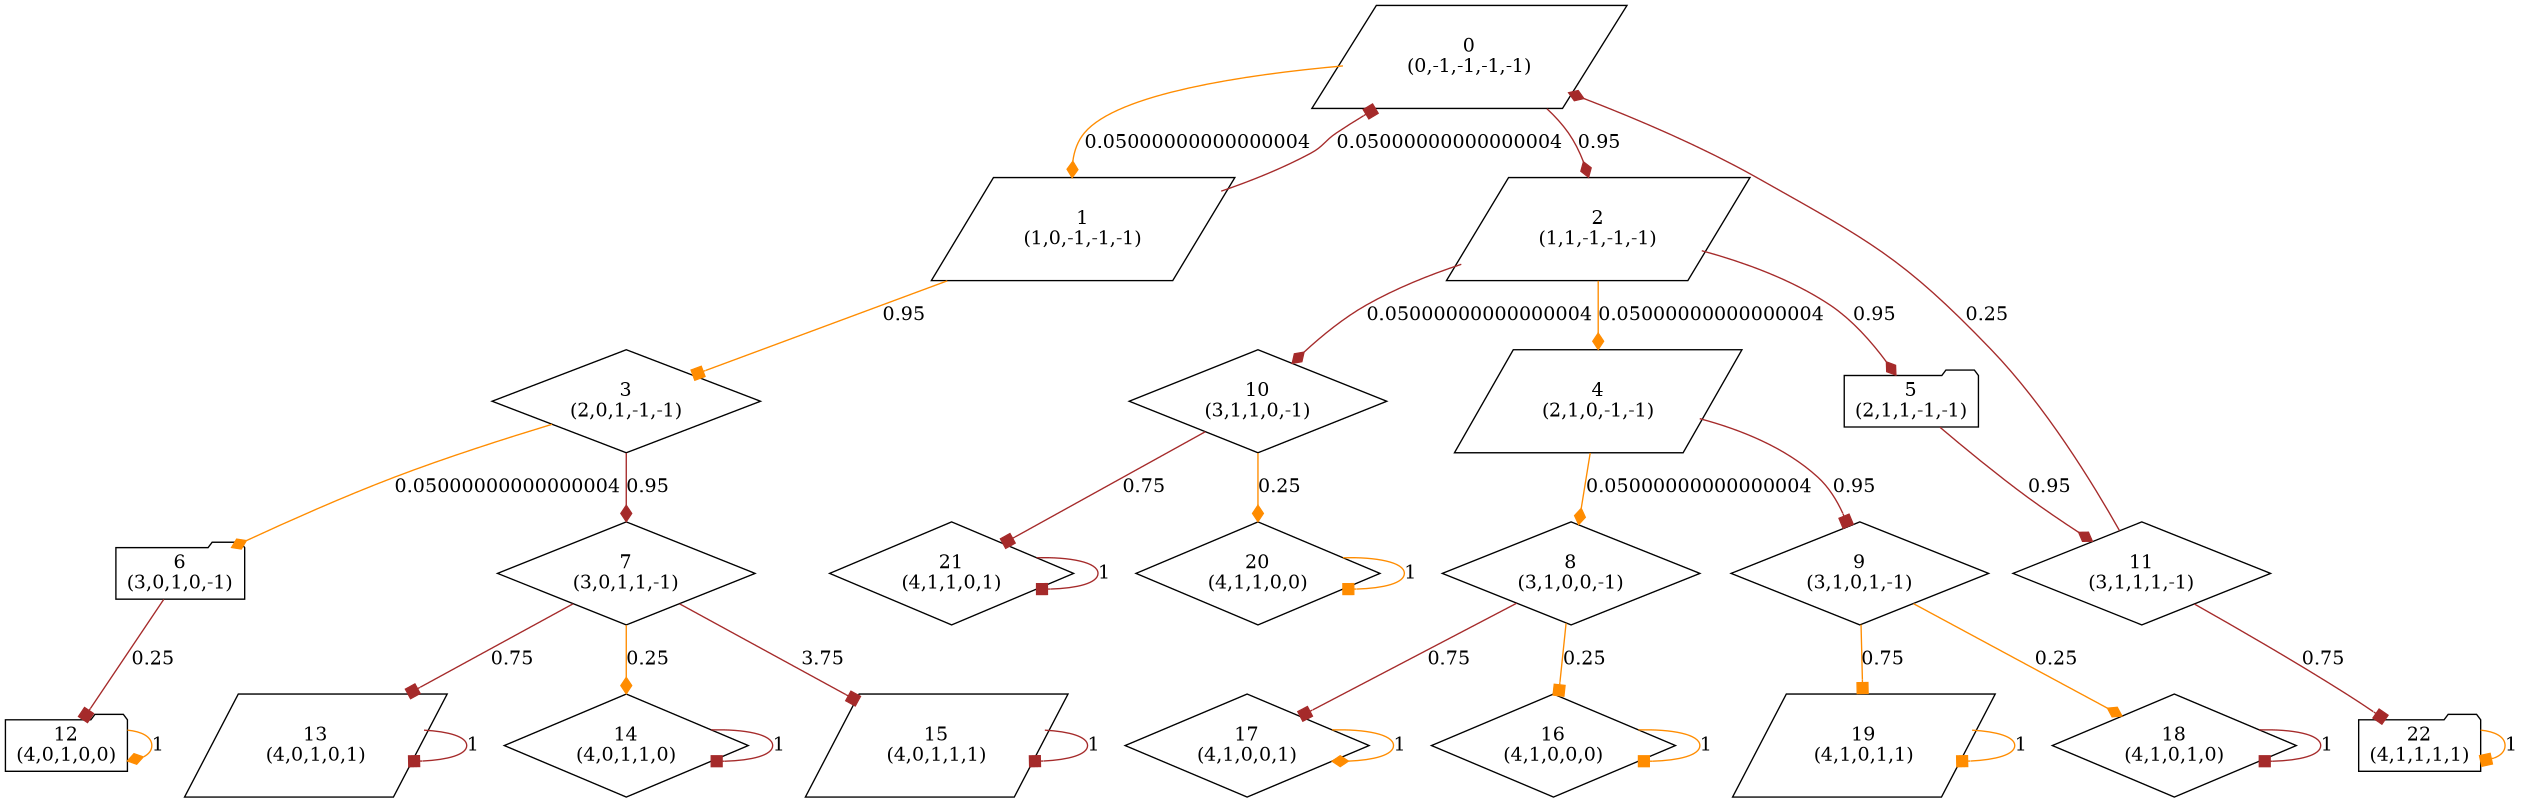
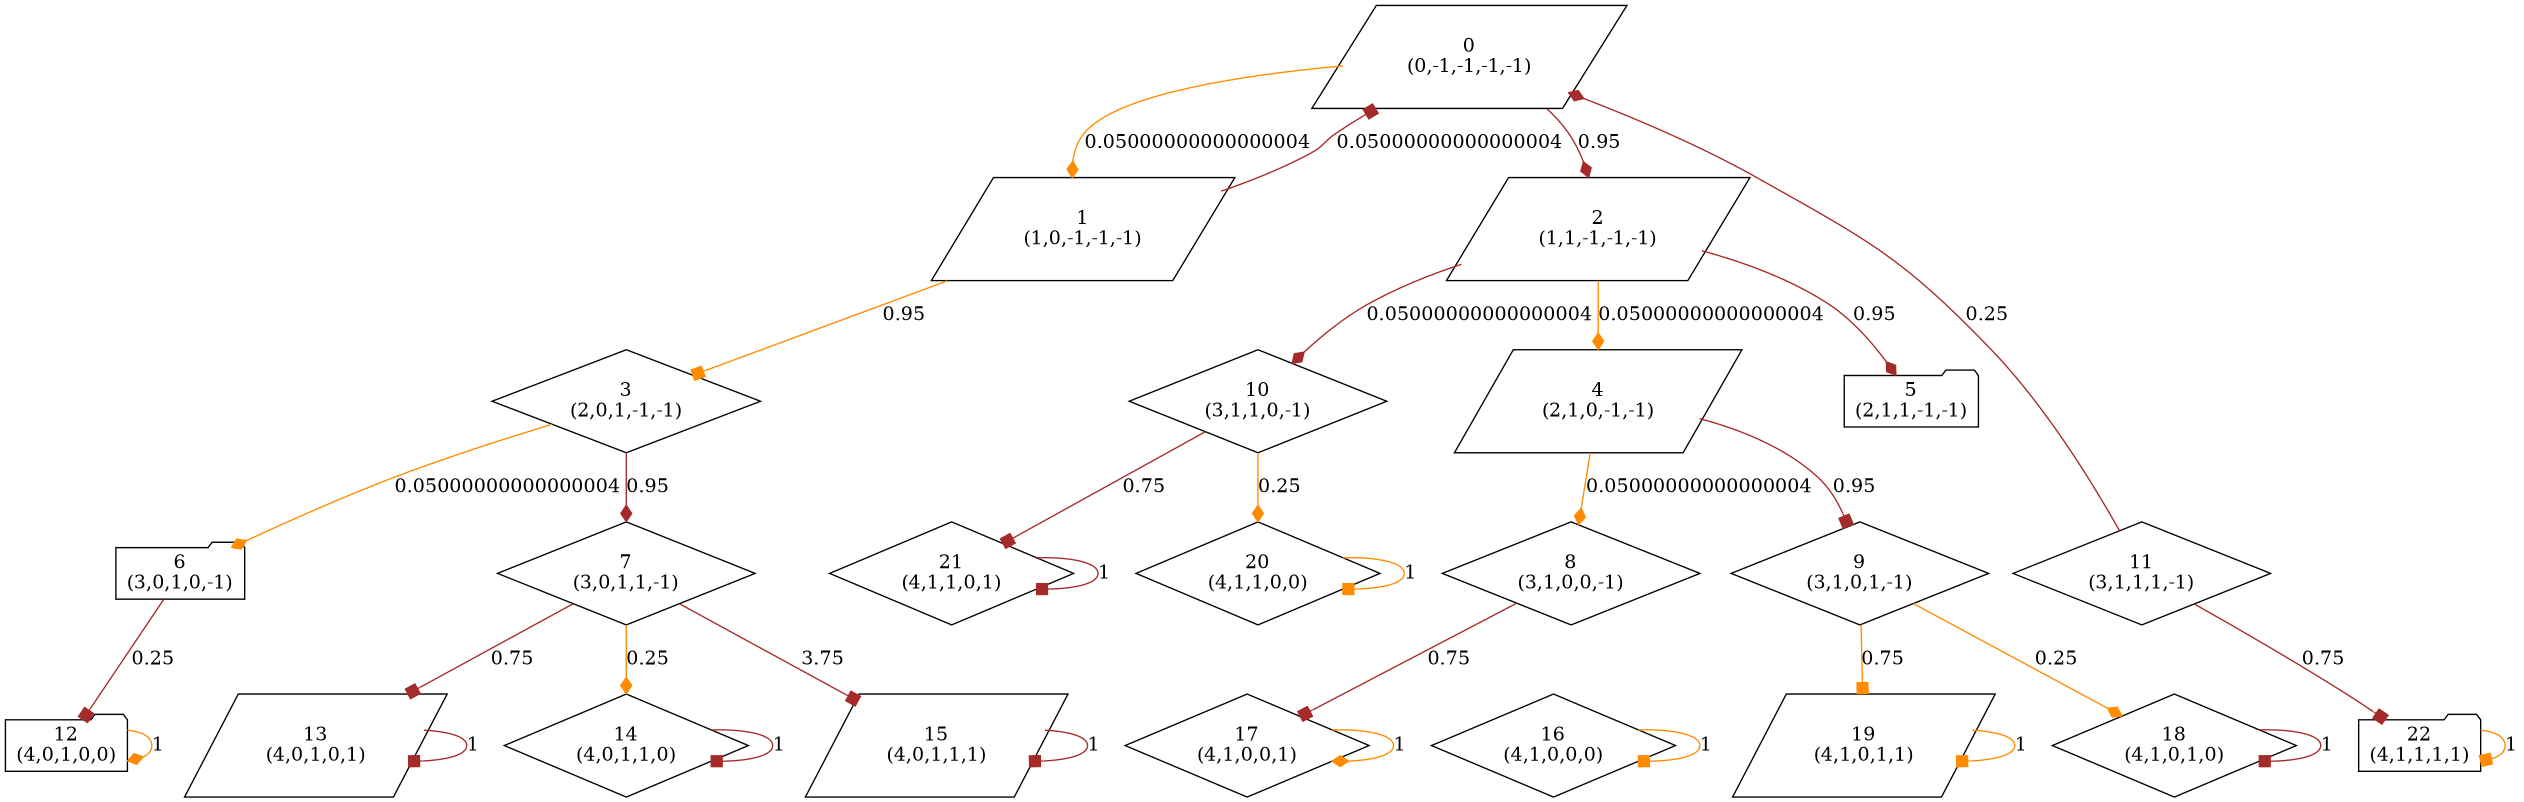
edge "5 (2,1,1,-1,-1)" -> "11 (3,1,1,1,-1)": removed, label "0.95"
edge "8 (3,1,0,0,-1)" -> "16 (4,1,0,0,0)": removed, label "0.25"
